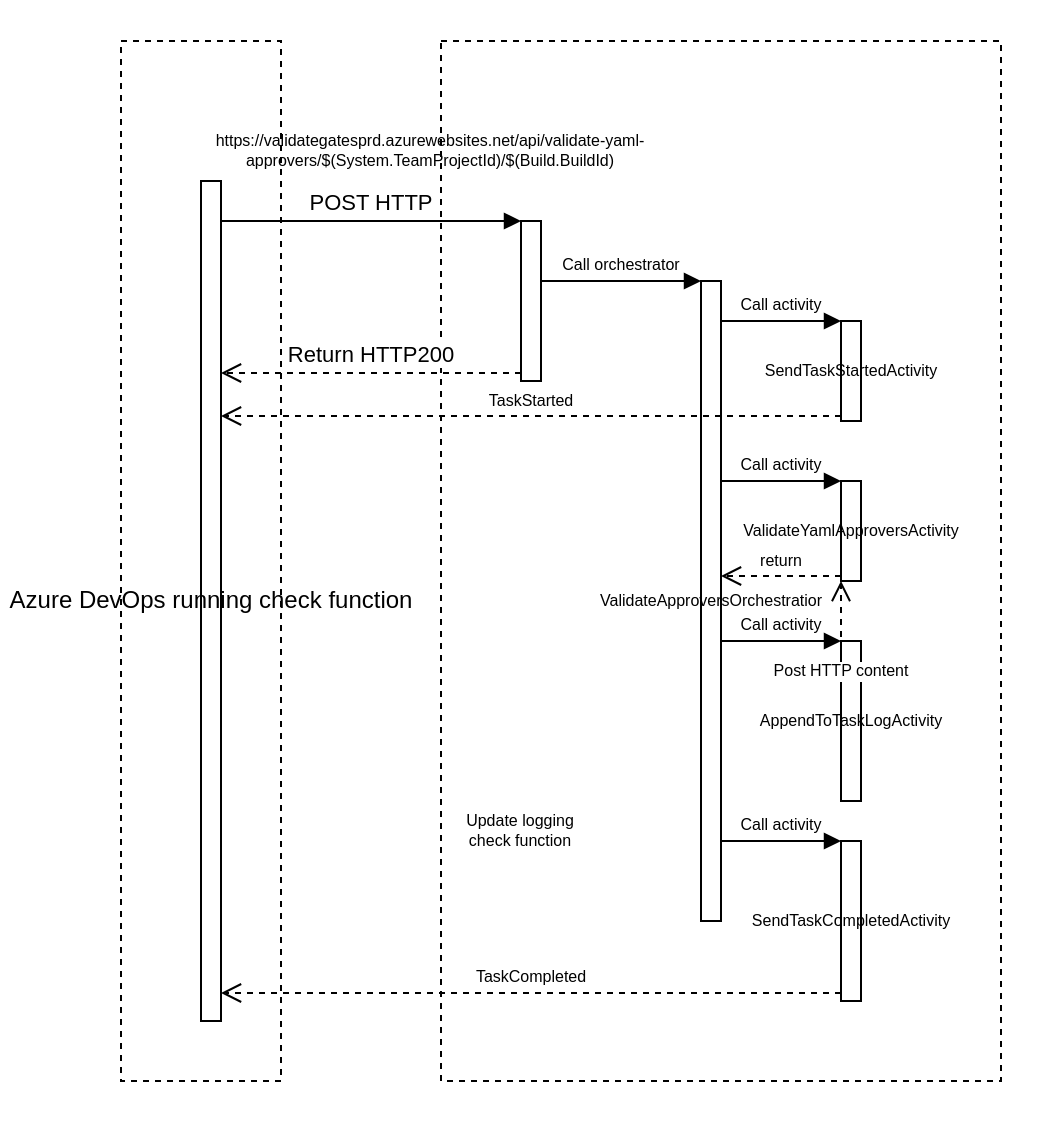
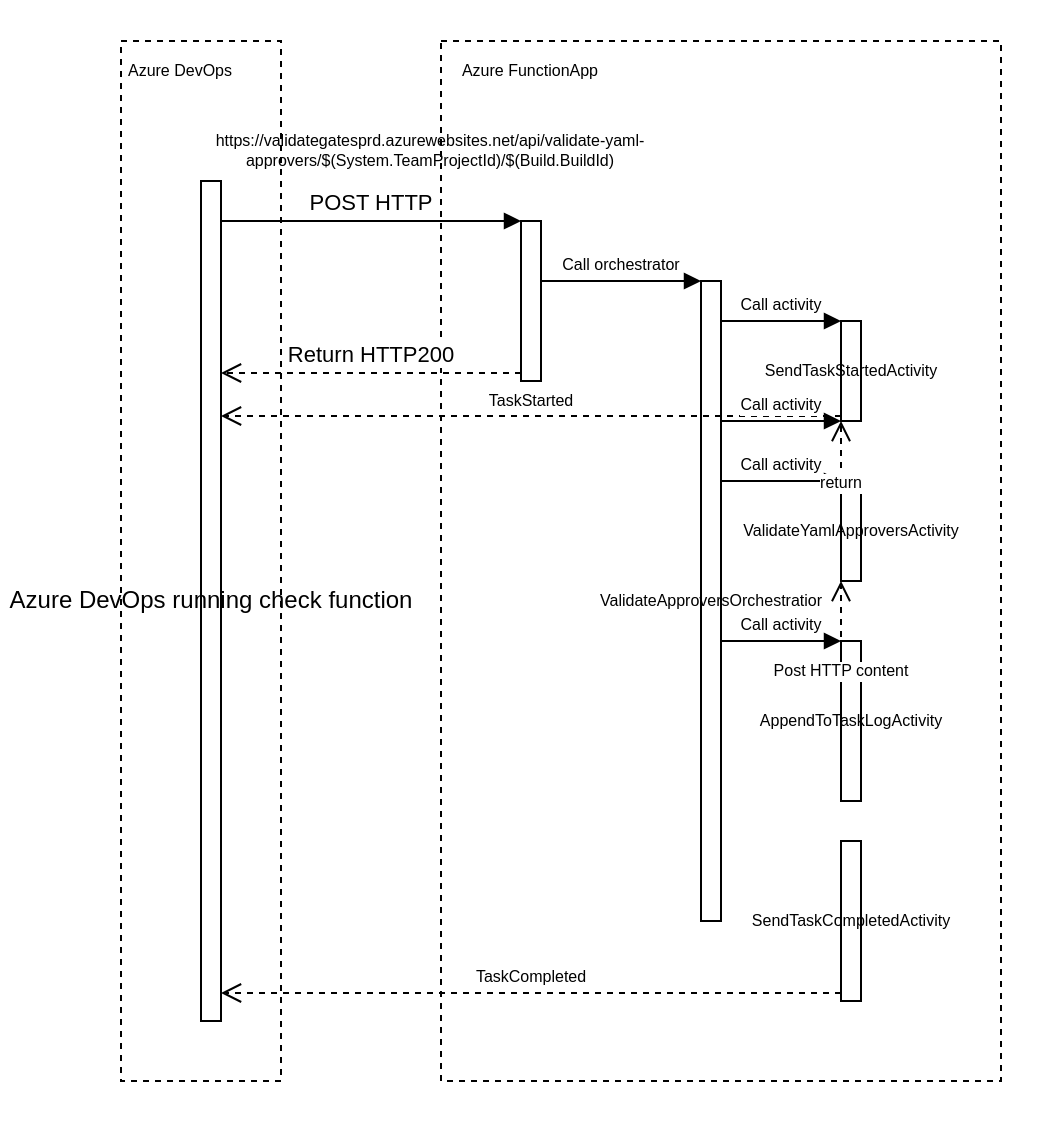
node "Azure DevOps": added
node "Azure FunctionApp": added
edge "ValidateYamlApproversActivity" -> "ValidateApproversOrchestratior": now "ValidateYamlApproversActivity" -> "SendTaskStartedActivity"
node "Update logging check function": removed
edge "ValidateApproversOrchestratior" -> "SendTaskCompletedActivity": now "ValidateApproversOrchestratior" -> "SendTaskStartedActivity"
